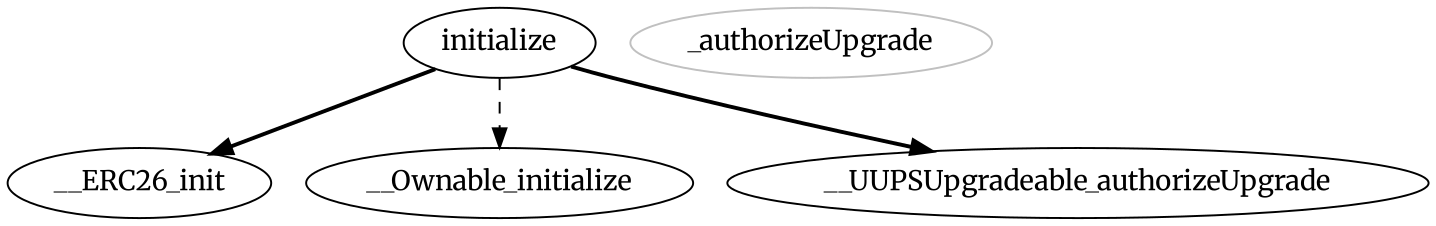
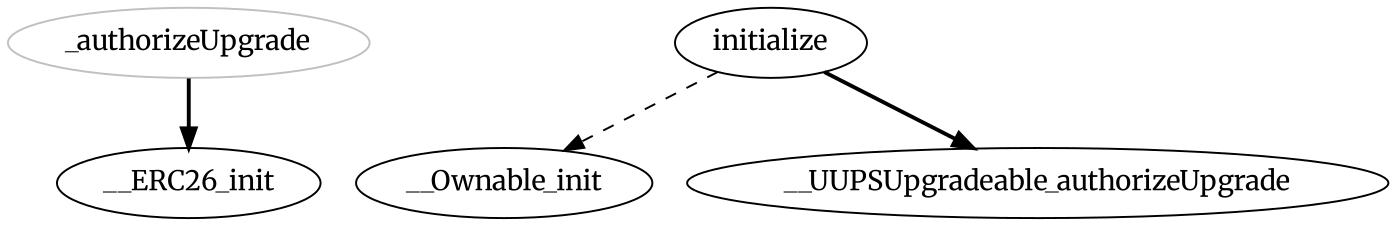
edge "initialize" -> "__ERC26_init": now "_authorizeUpgrade" -> "__ERC26_init"
node "__Ownable_initialize": label "__Ownable_initialize" -> "__Ownable_init"
